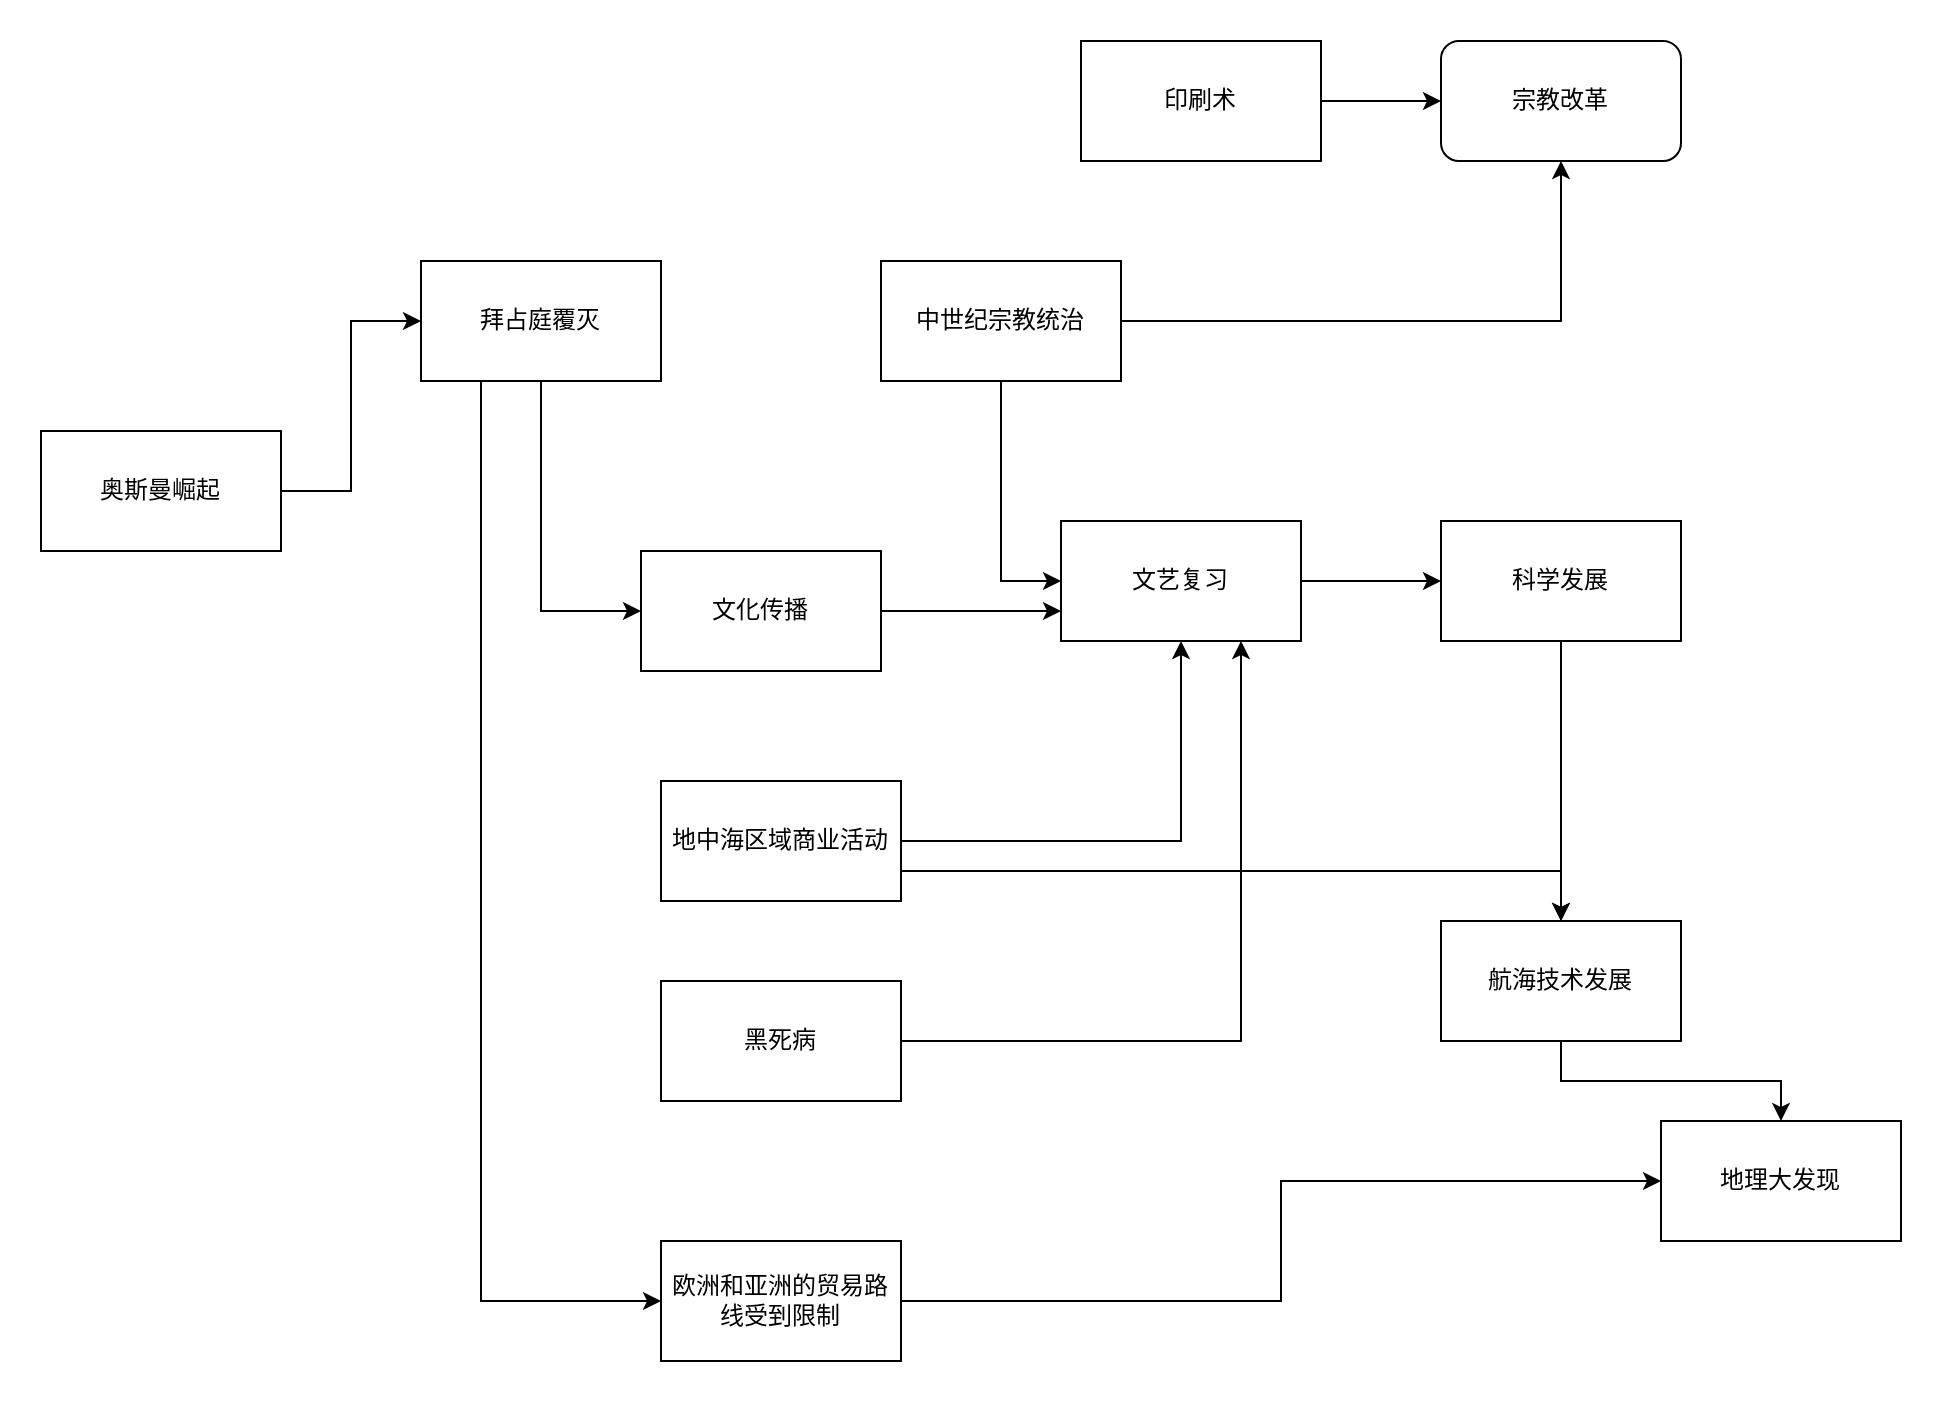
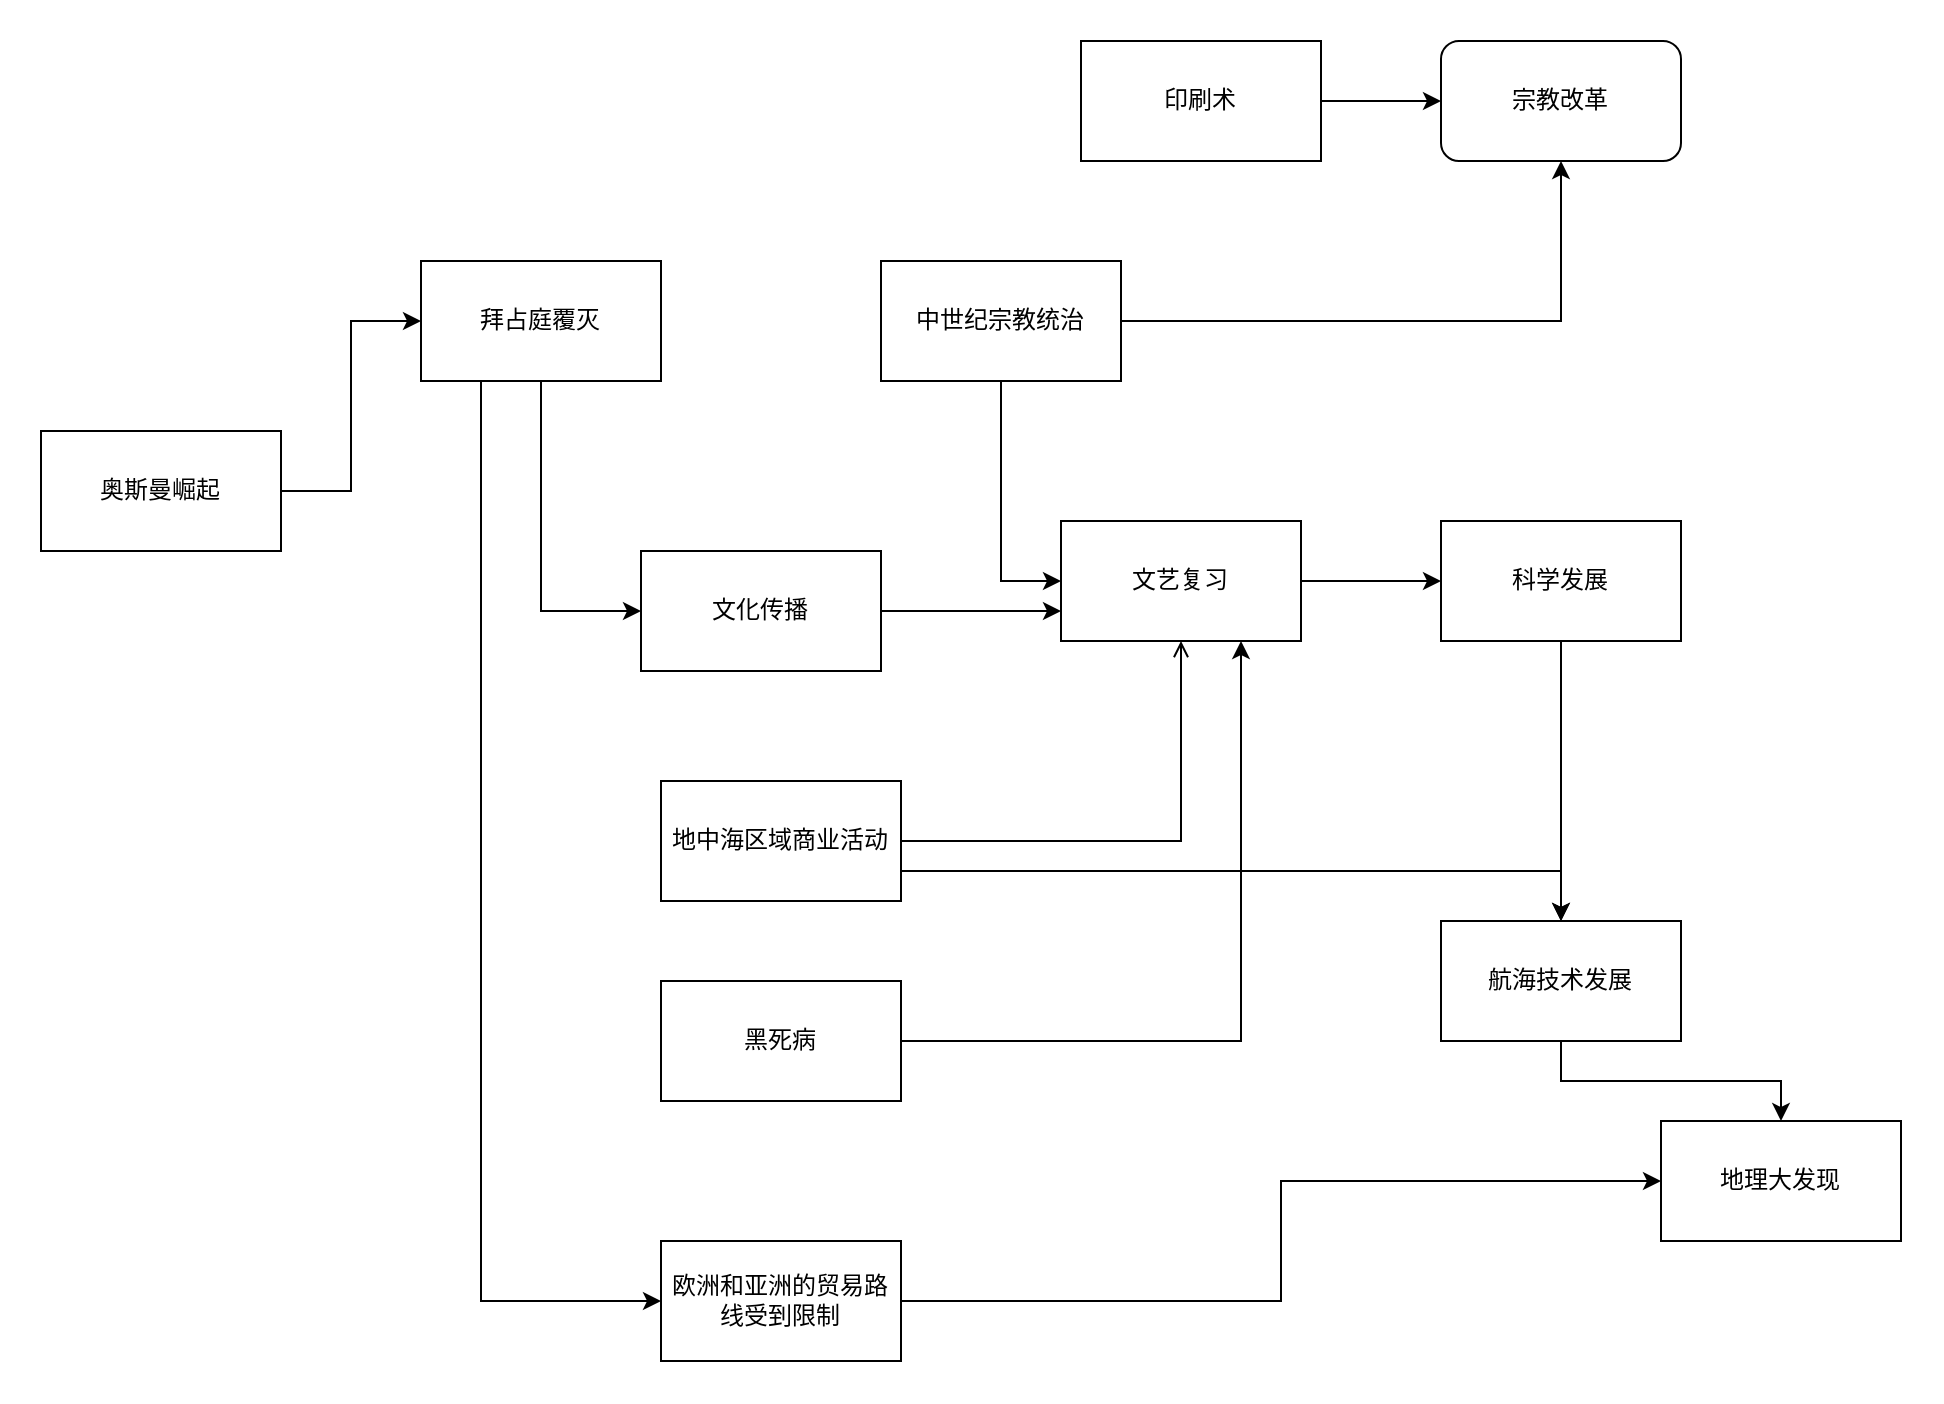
edge "地中海区域商业活动" -> "文艺复习": arrowhead classic -> open
